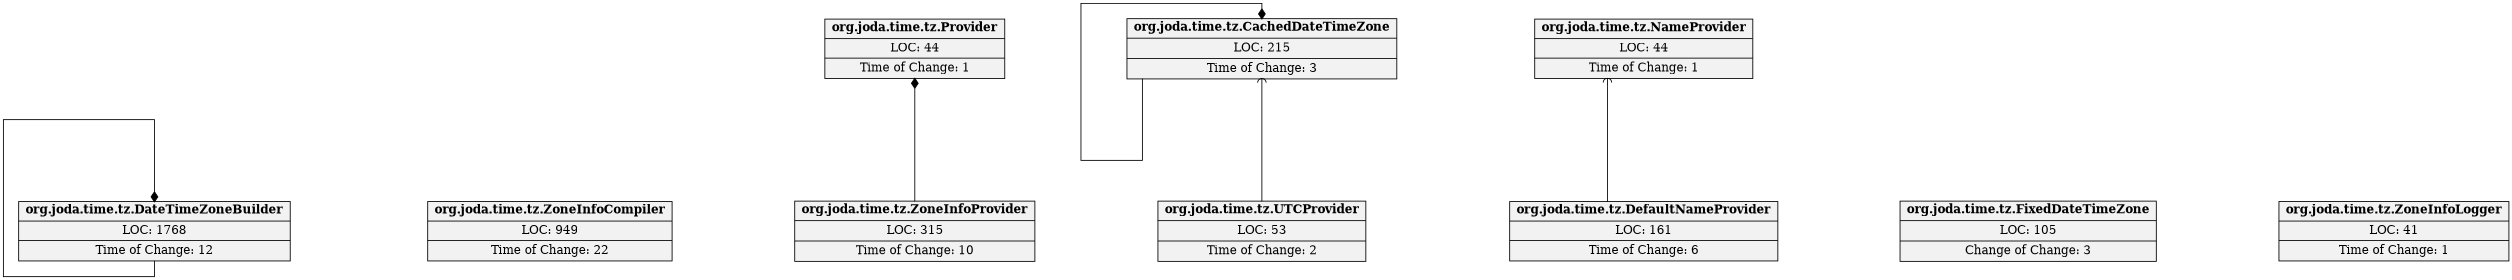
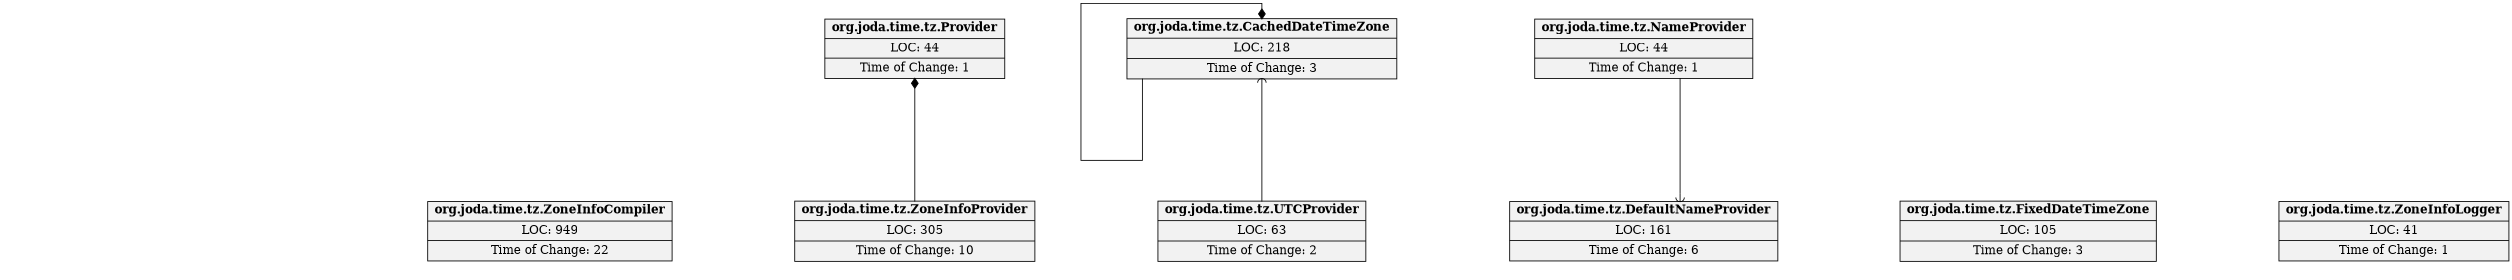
node "org.joda.time.tz.CachedDateTimeZone": text "LOC: 215" -> "LOC: 218"
edge "org.joda.time.tz.DefaultNameProvider" -> "org.joda.time.tz.NameProvider": reversed
node "org.joda.time.tz.ZoneInfoProvider": text "LOC: 315" -> "LOC: 305"
node "org.joda.time.tz.UTCProvider": text "LOC: 53" -> "LOC: 63"
node "org.joda.time.tz.DateTimeZoneBuilder": removed
node "org.joda.time.tz.FixedDateTimeZone": text "Change of Change: 3" -> "Time of Change: 3"
